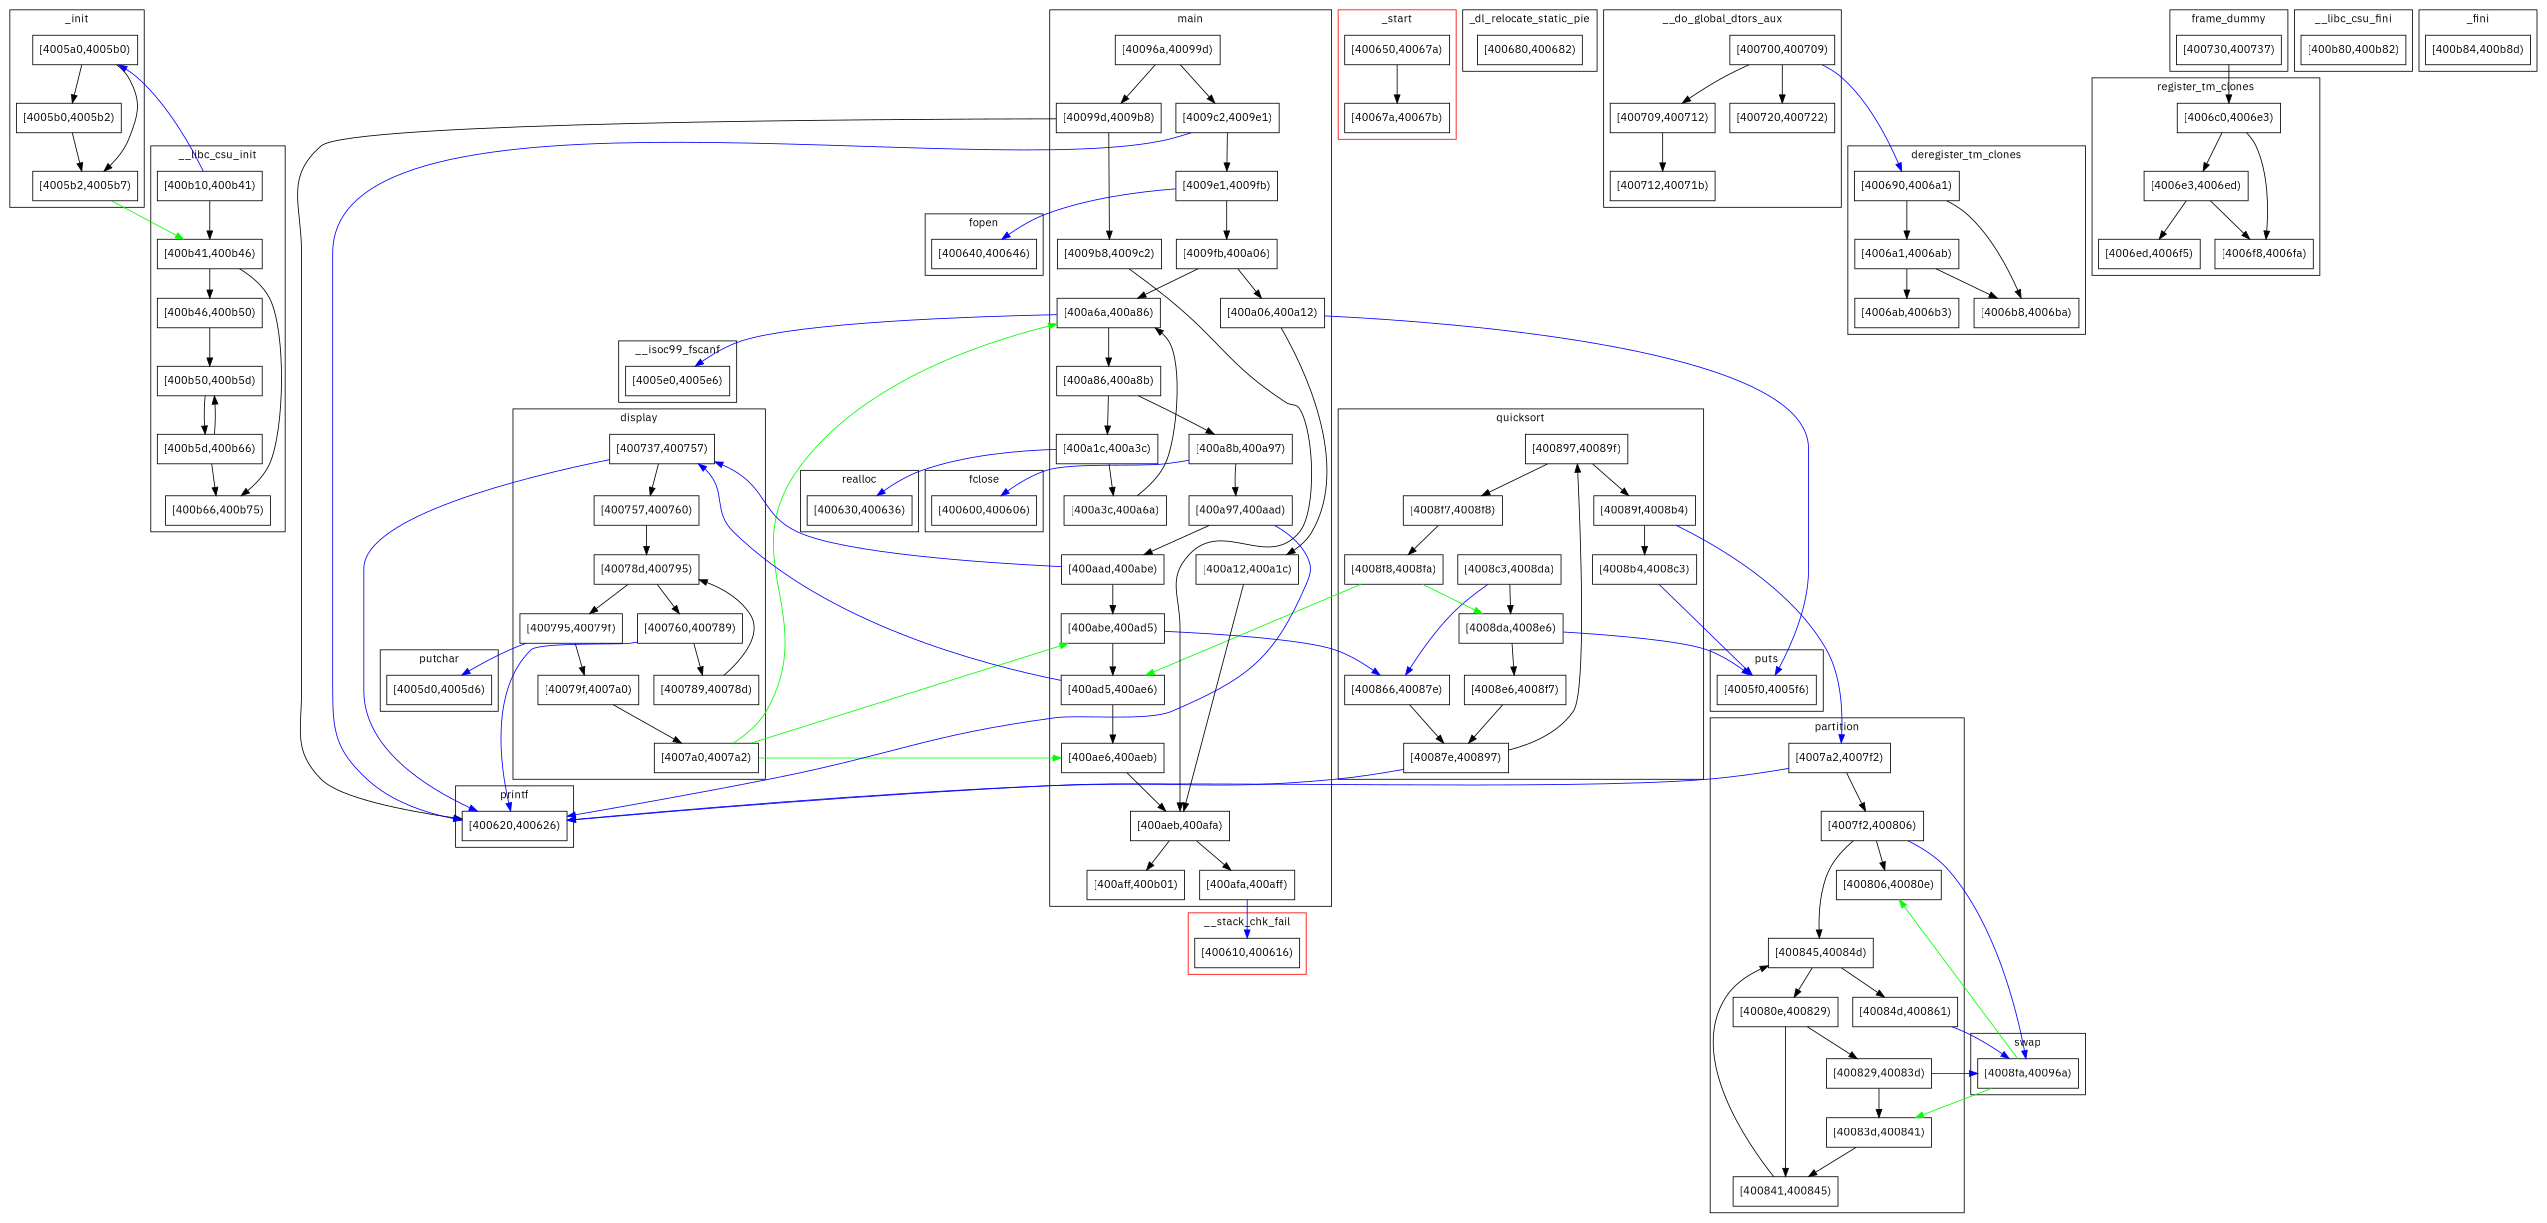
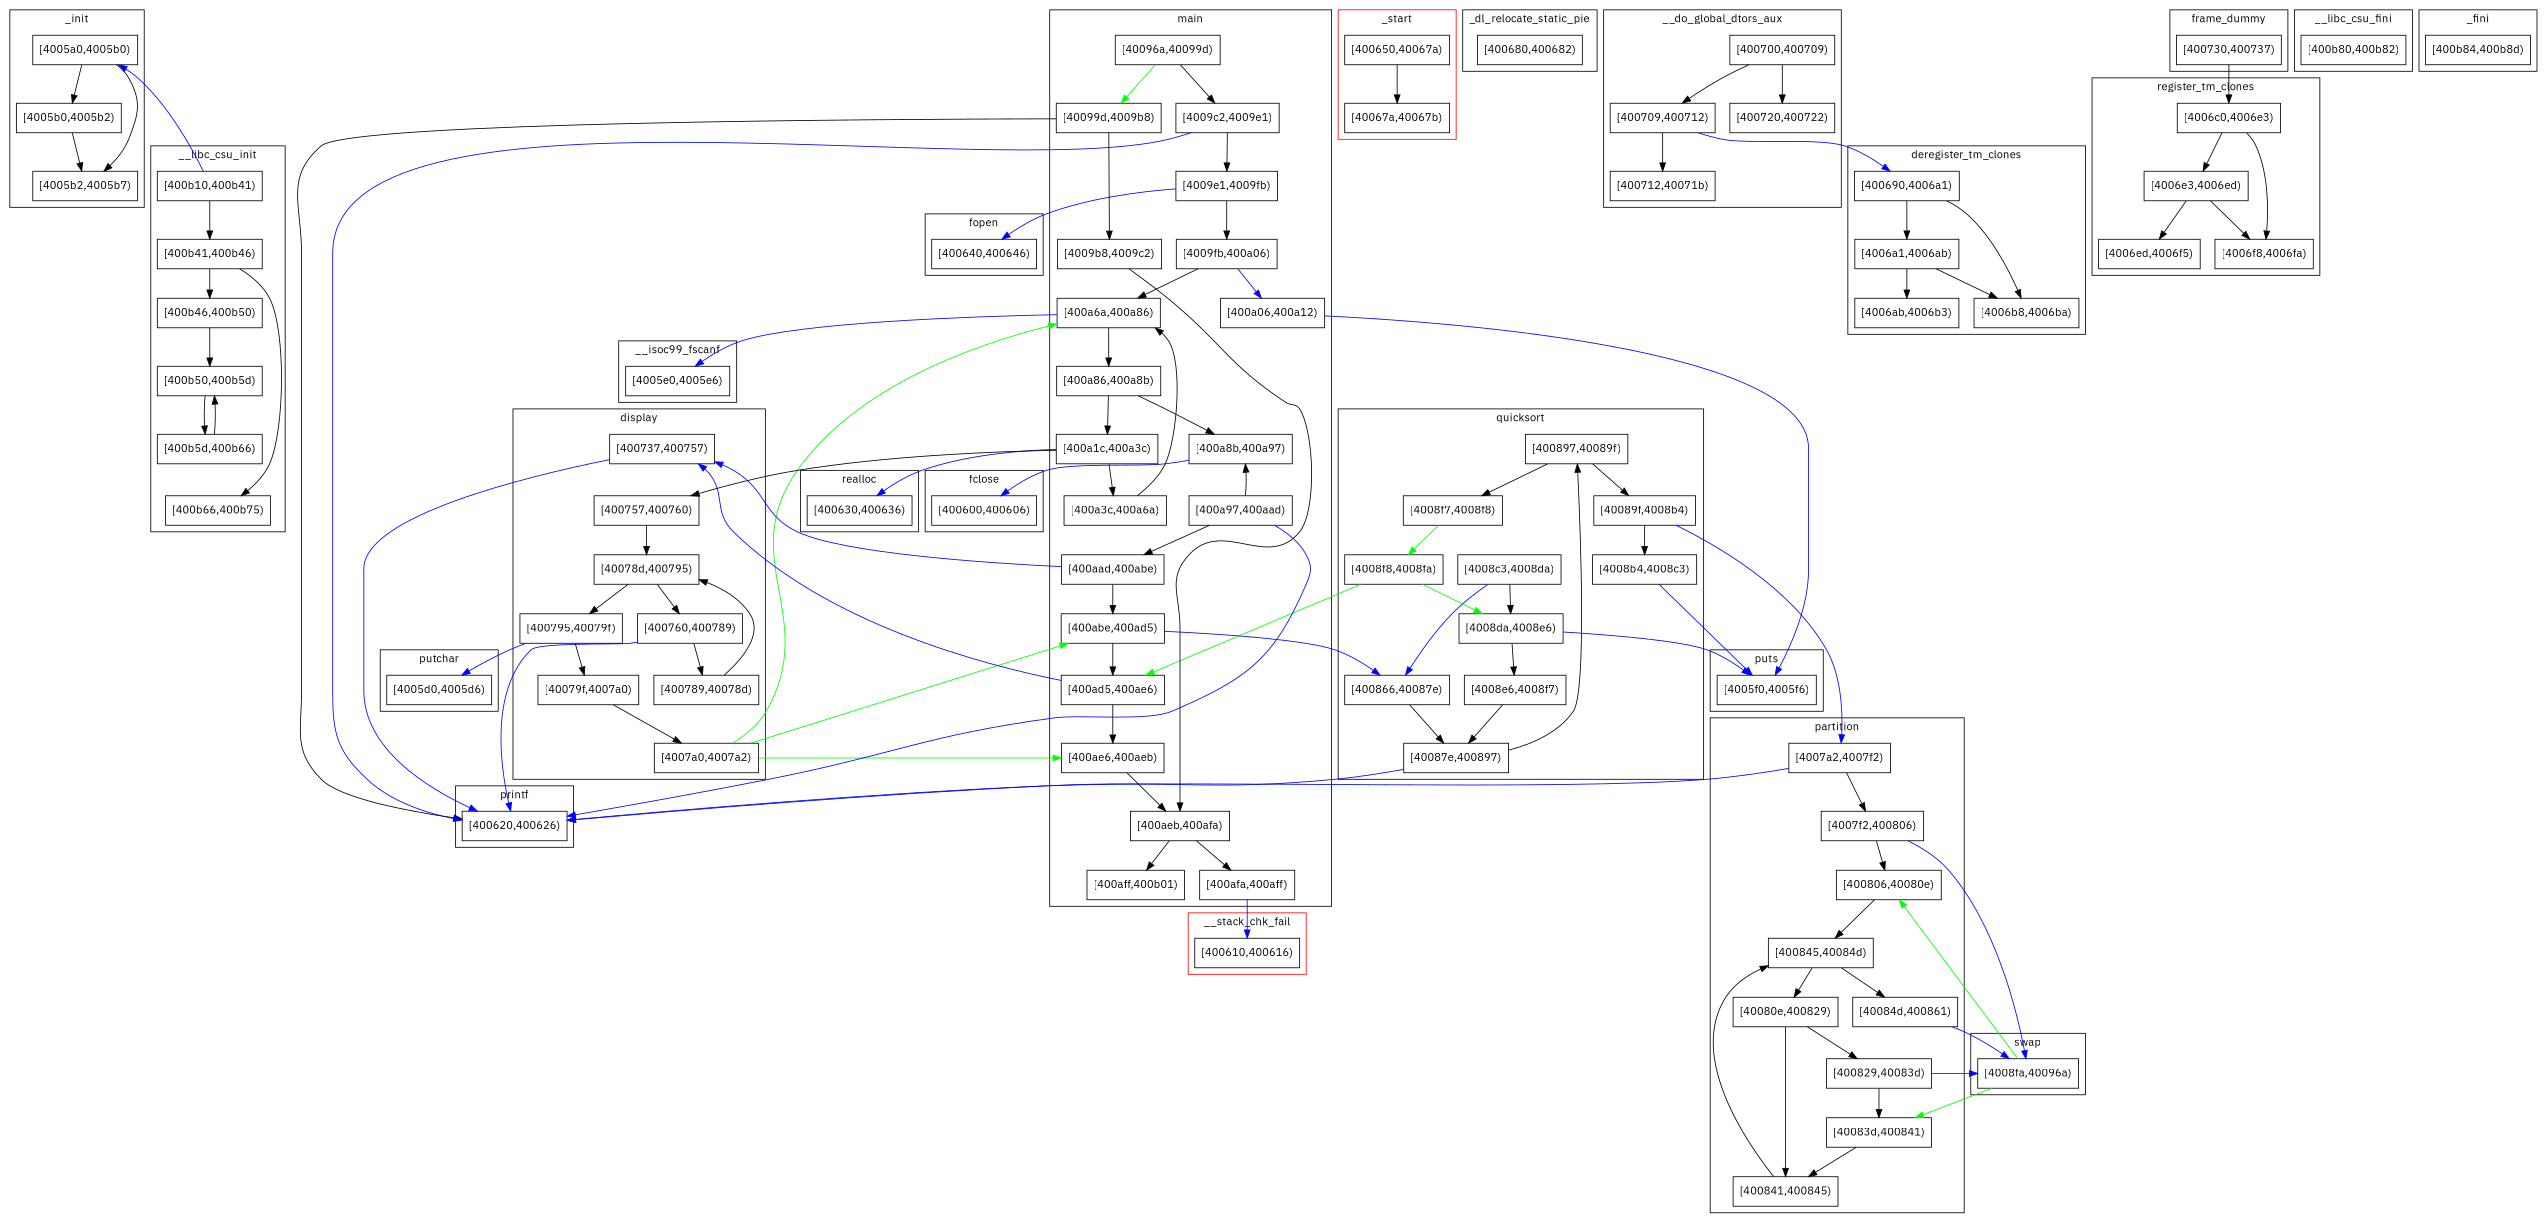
edge "[40096a,40099d)" -> "[40099d,4009b8)": color black -> green
edge "[400700,400709)" -> "[400690,4006a1)": now "[400709,400712)" -> "[400690,4006a1)"
edge "[4005b2,4005b7)" -> "[400b41,400b46)": removed
edge "[4009fb,400a06)" -> "[400a06,400a12)": color black -> blue
edge "[400b5d,400b66)" -> "[400b66,400b75)": removed
edge "[400737,400757)" -> "[400757,400760)": now "[400a1c,400a3c)" -> "[400757,400760)"
edge "[400a8b,400a97)" -> "[400a97,400aad)": reversed
edge "[4008f7,4008f8)" -> "[4008f8,4008fa)": color black -> green
node "[400a12,400a1c)": removed
edge "[4007f2,400806)" -> "[400845,40084d)": now "[400806,40080e)" -> "[400845,40084d)"
